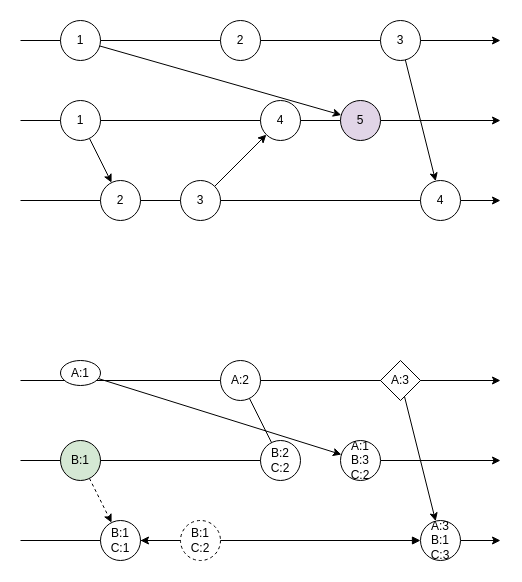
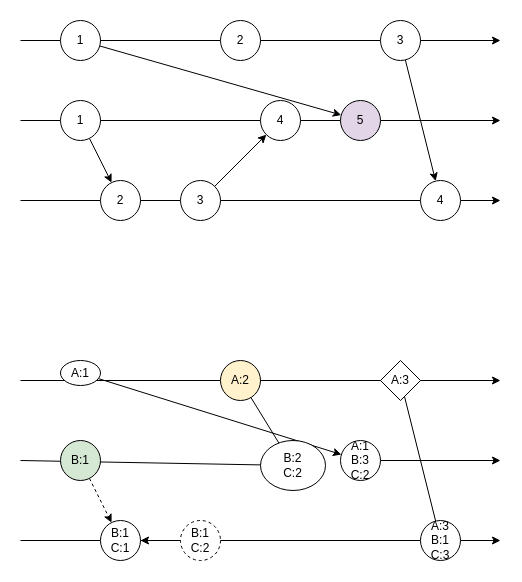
node "A:2": fillcolor #ffffff -> #fff2cc
node "B:2 C:2": size 40x40 -> 65x50
edge "A:3" -> "A:3 B:1 C:3": arrowhead classic -> none
edge "B:1 C:2" -> "A:3 B:1 C:3": arrowhead block -> none
